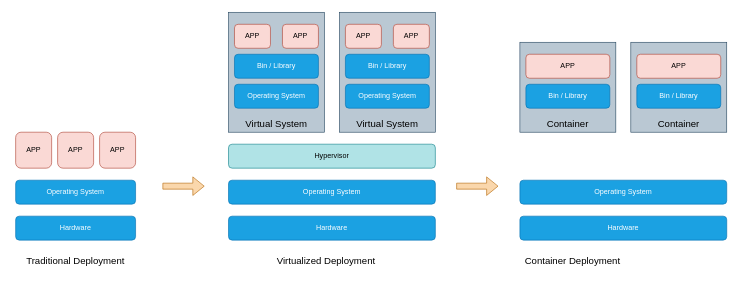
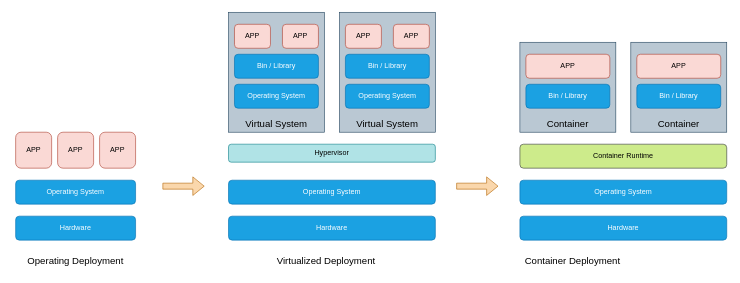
node "Hypervisor": size 207x24 -> 207x18
node "Container Runtime": added
node "Traditional Deployment": label "Traditional Deployment" -> "Operating Deployment"
